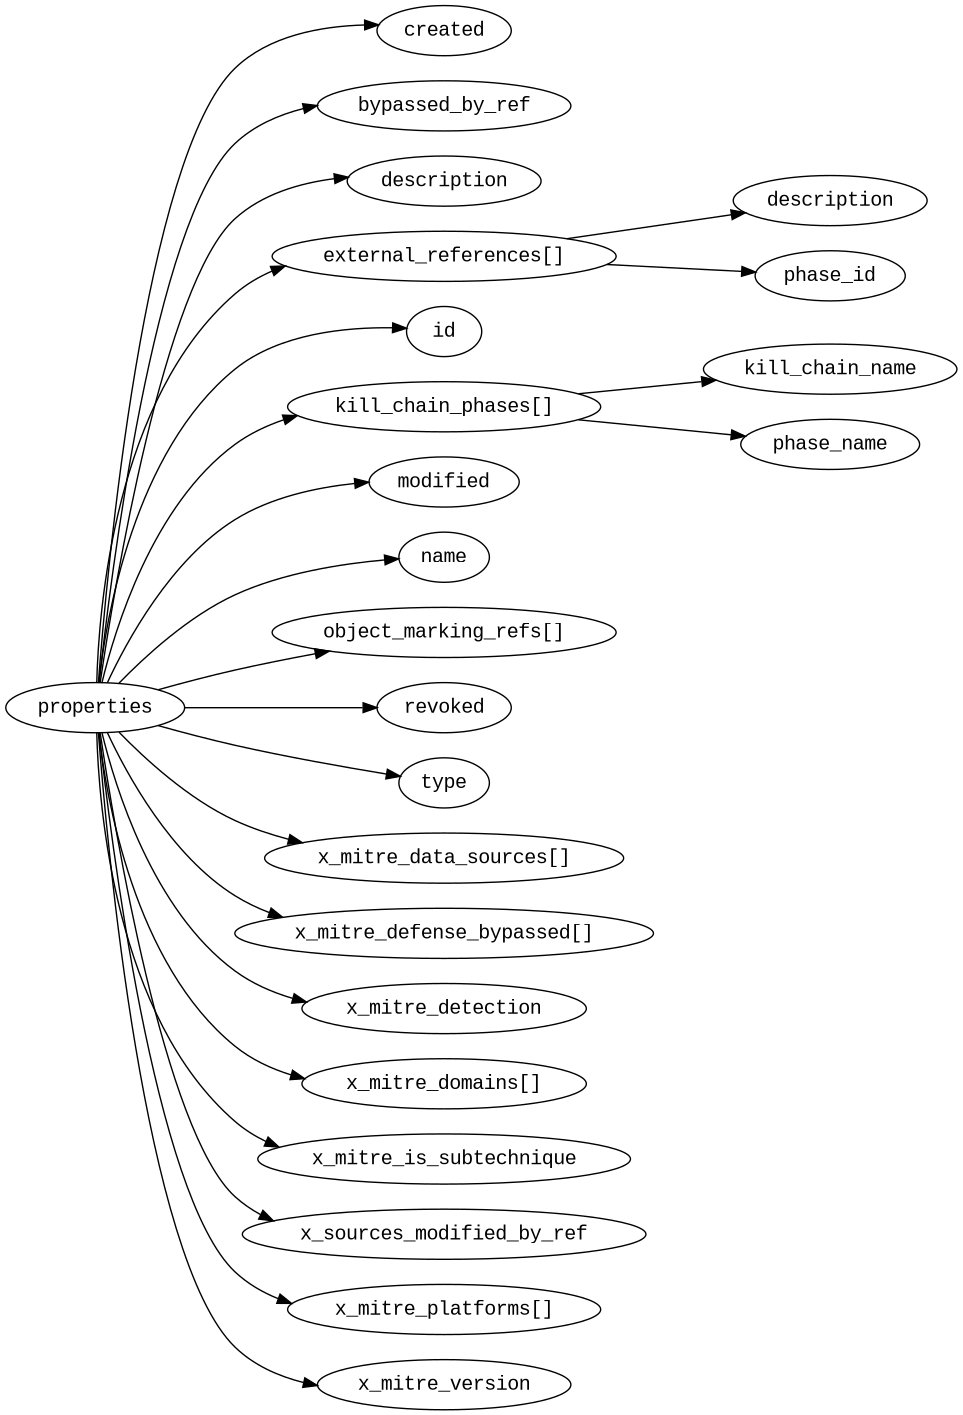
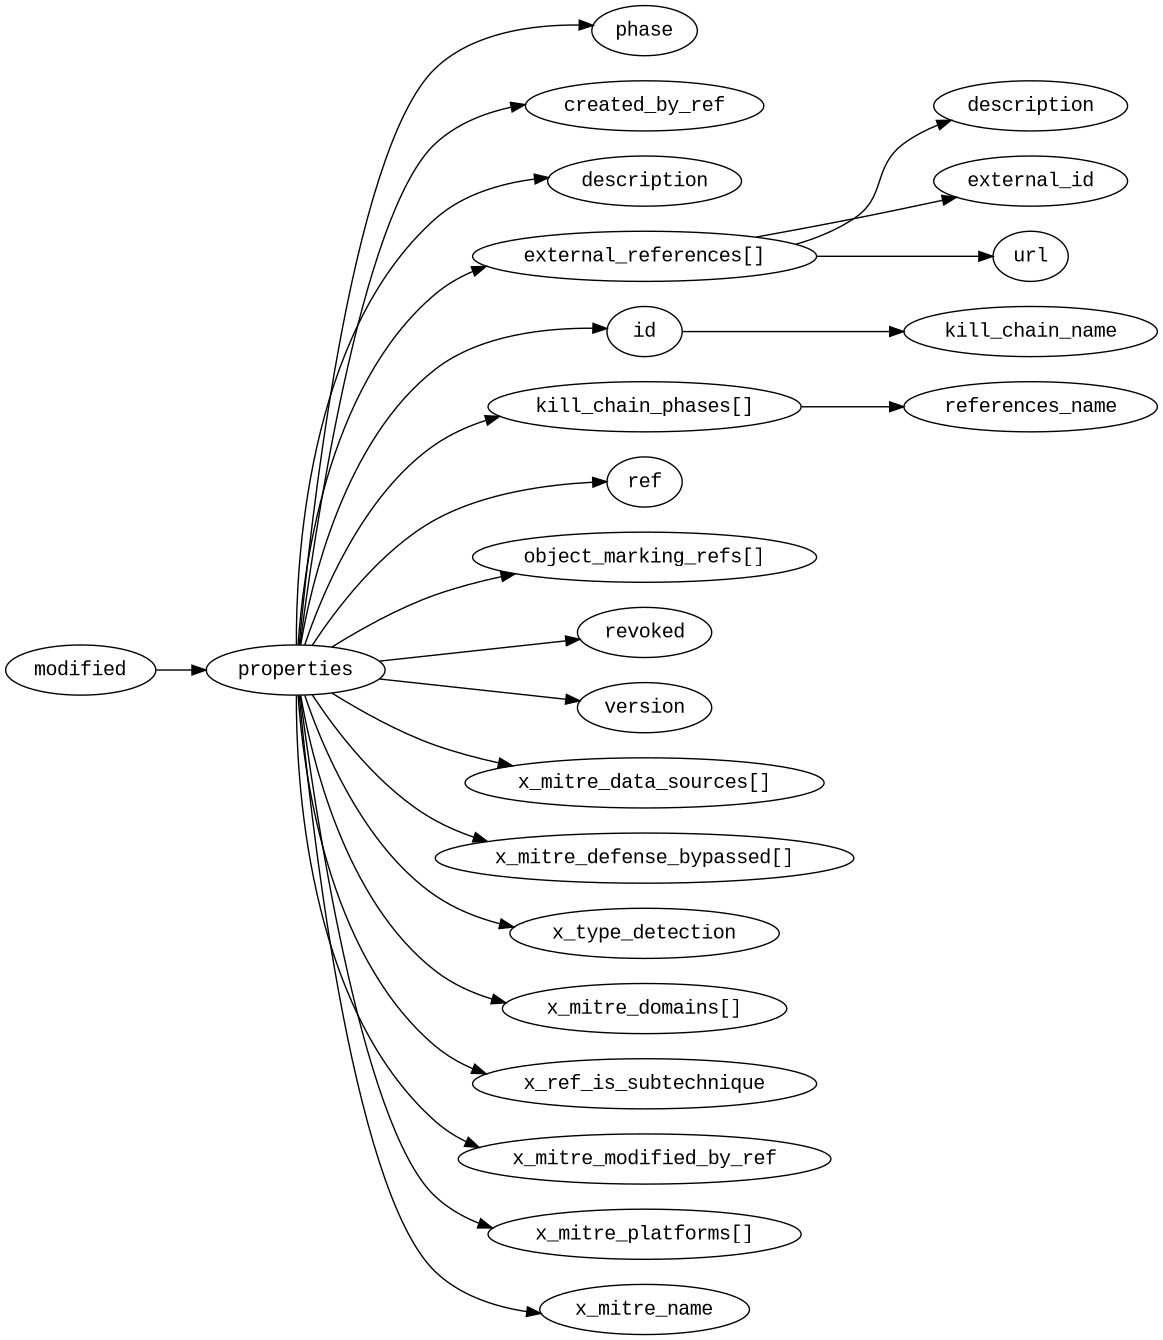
node "created": label "created" -> "phase"
node "bypassed_by_ref": label "bypassed_by_ref" -> "created_by_ref"
node "url": added
node "phase_id": label "phase_id" -> "external_id"
edge "kill_chain_phases[]" -> "kill_chain_name": now "id" -> "kill_chain_name"
node "phase_name": label "phase_name" -> "references_name"
edge "properties" -> "modified": reversed
node "name": label "name" -> "ref"
node "type": label "type" -> "version"
node "x_mitre_detection": label "x_mitre_detection" -> "x_type_detection"
node "x_mitre_is_subtechnique": label "x_mitre_is_subtechnique" -> "x_ref_is_subtechnique"
node "x_sources_modified_by_ref": label "x_sources_modified_by_ref" -> "x_mitre_modified_by_ref"
node "x_mitre_version": label "x_mitre_version" -> "x_mitre_name"
